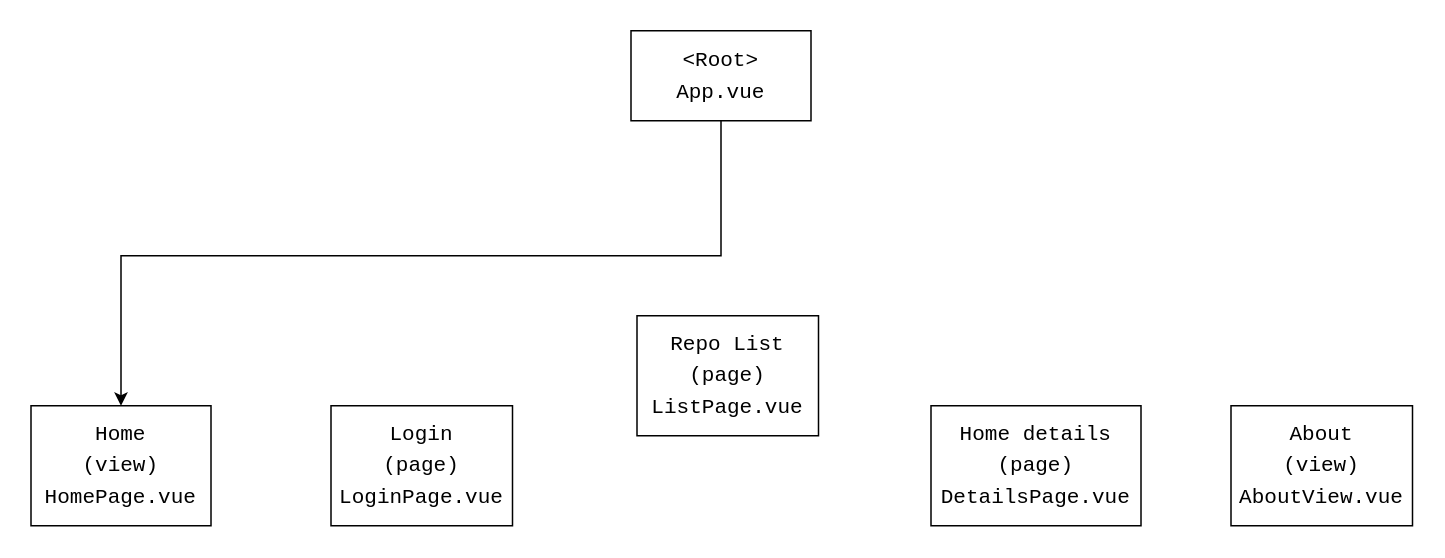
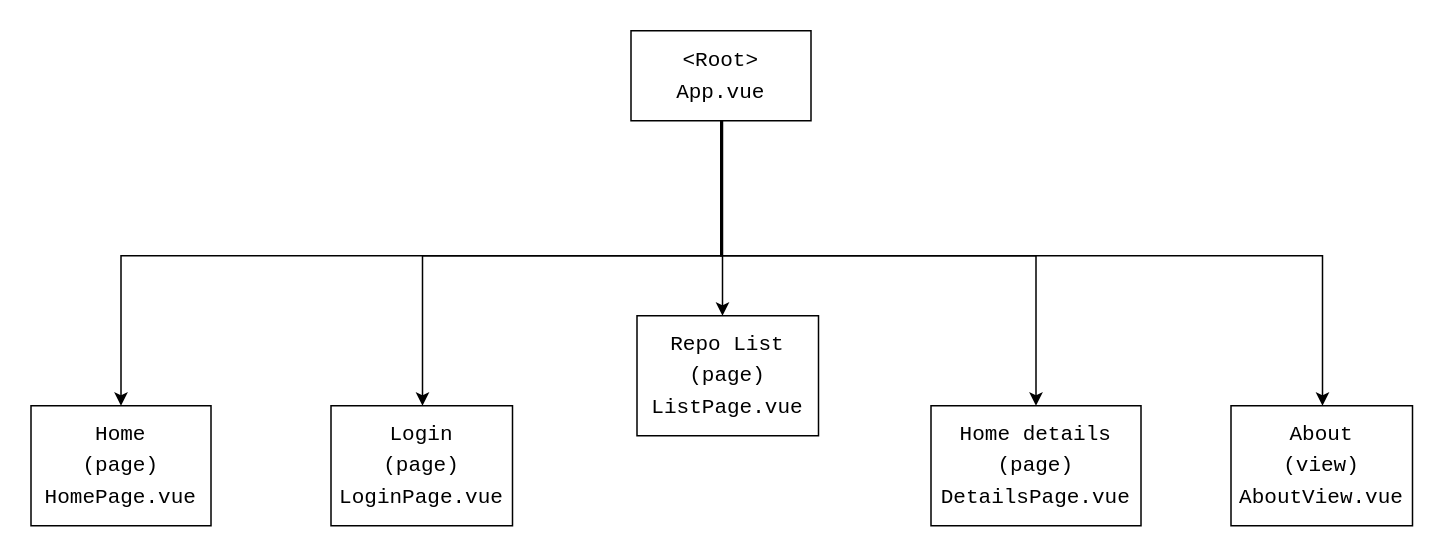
edge "<Root> App.vue" -> "About (view) AboutView.vue": added
edge "<Root> App.vue" -> "Repo List (page) ListPage.vue": added
edge "<Root> App.vue" -> "Login (page) LoginPage.vue": added
edge "<Root> App.vue" -> "Home details (page) DetailsPage.vue": added
node "Home (view) HomePage.vue": label "Home (view) HomePage.vue" -> "Home (page) HomePage.vue"
